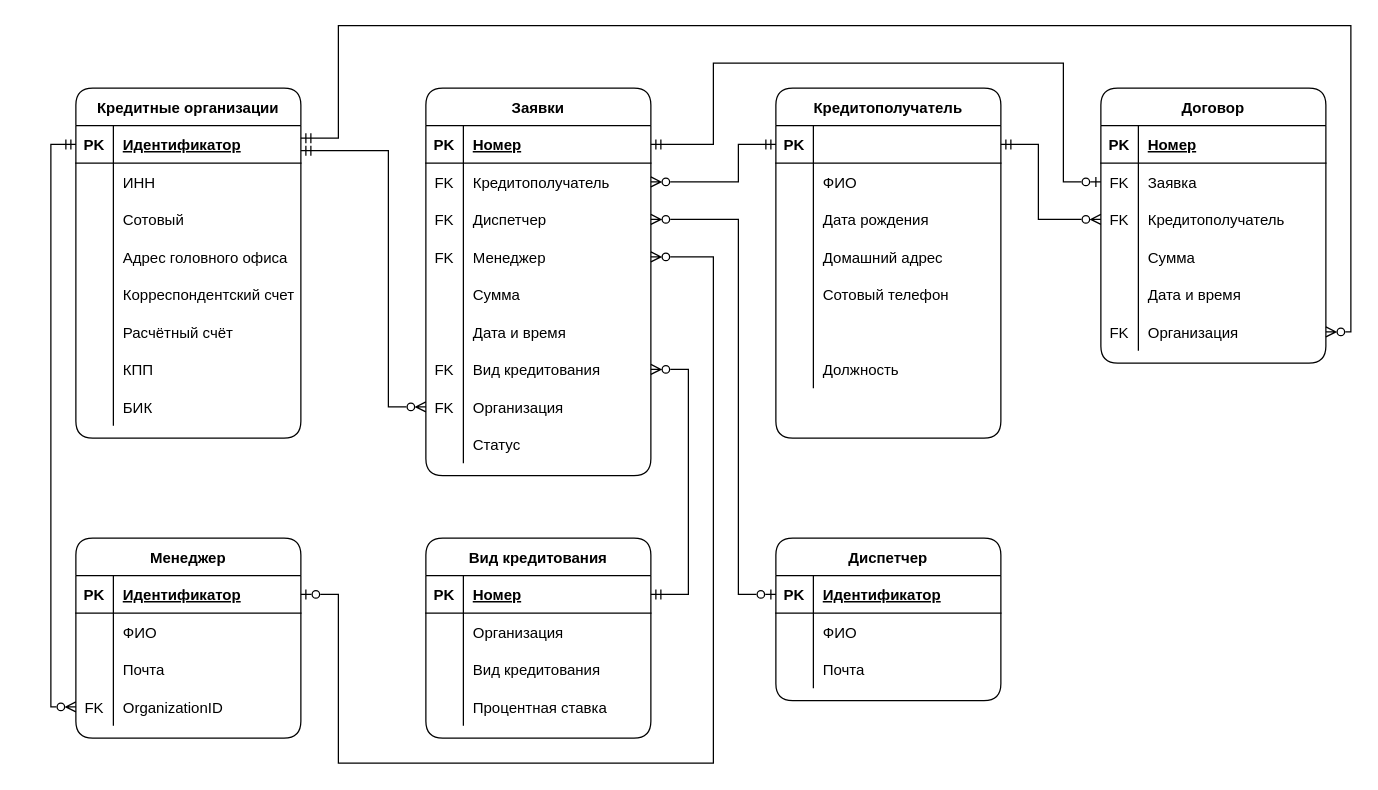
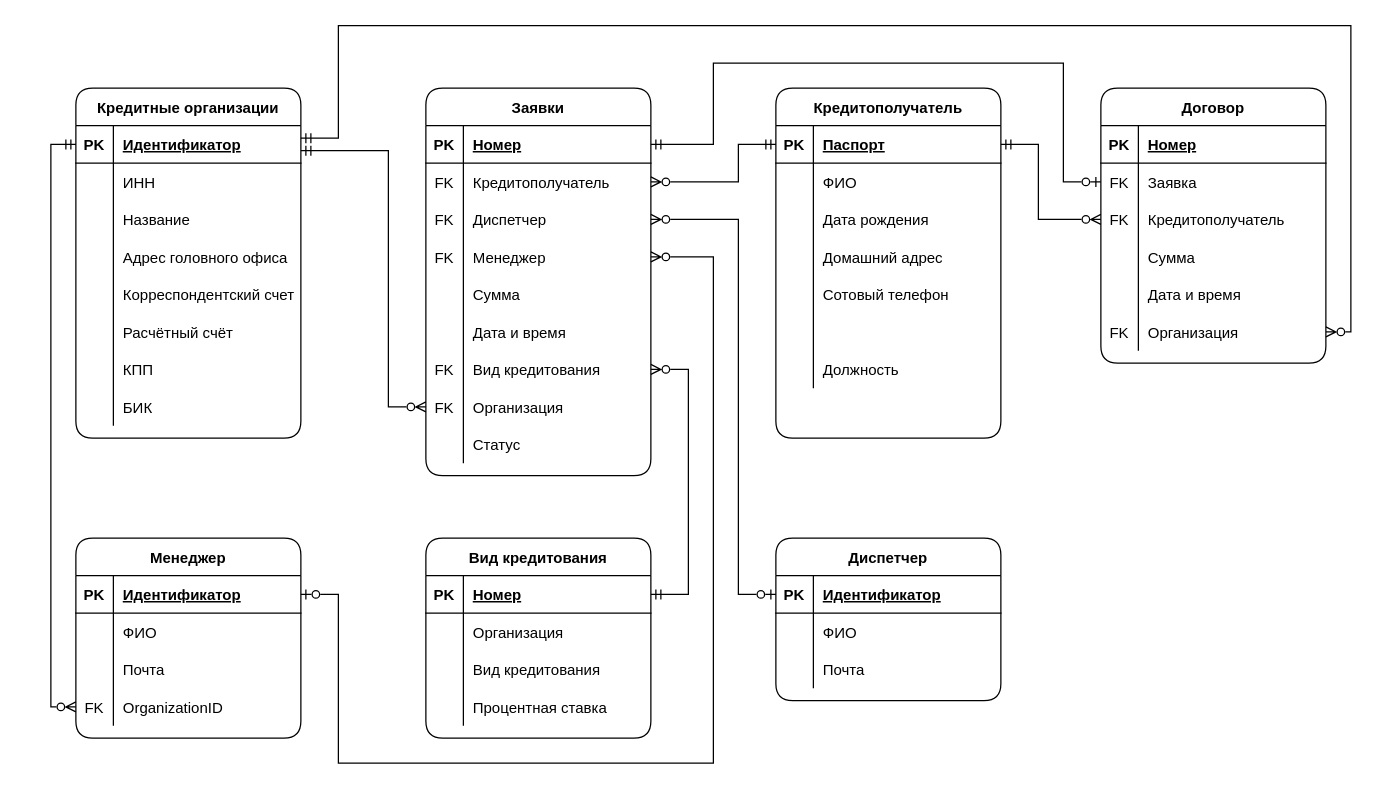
node "Паспорт": added
node "Сотовый": label "Сотовый" -> "Название"
